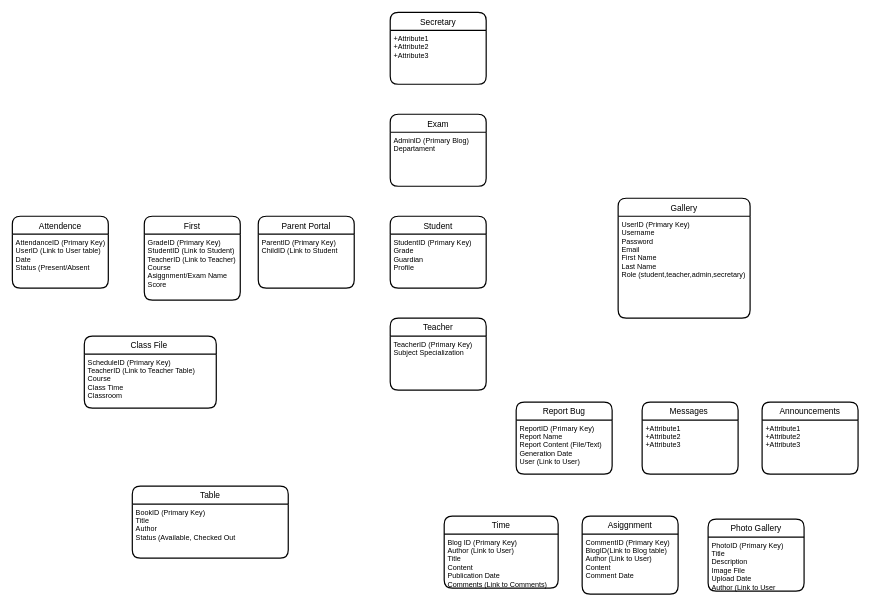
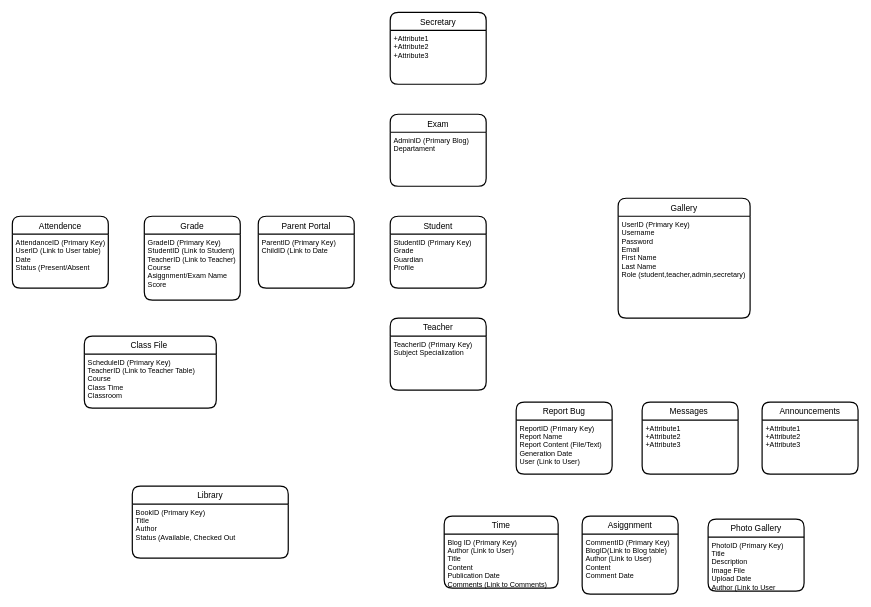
node "First": label "First" -> "Grade"
node "ParentID (Primary Key) ChildID (Link to Student": label "ParentID (Primary Key) ChildID (Link to Student" -> "ParentID (Primary Key) ChildID (Link to Date"
node "Table": label "Table" -> "Library"
